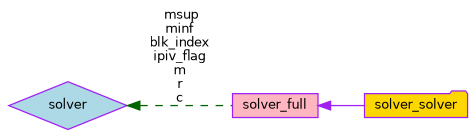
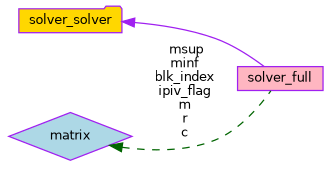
node "solver": label "solver" -> "matrix"
edge "solver_solver" -> "solver_full": reversed
